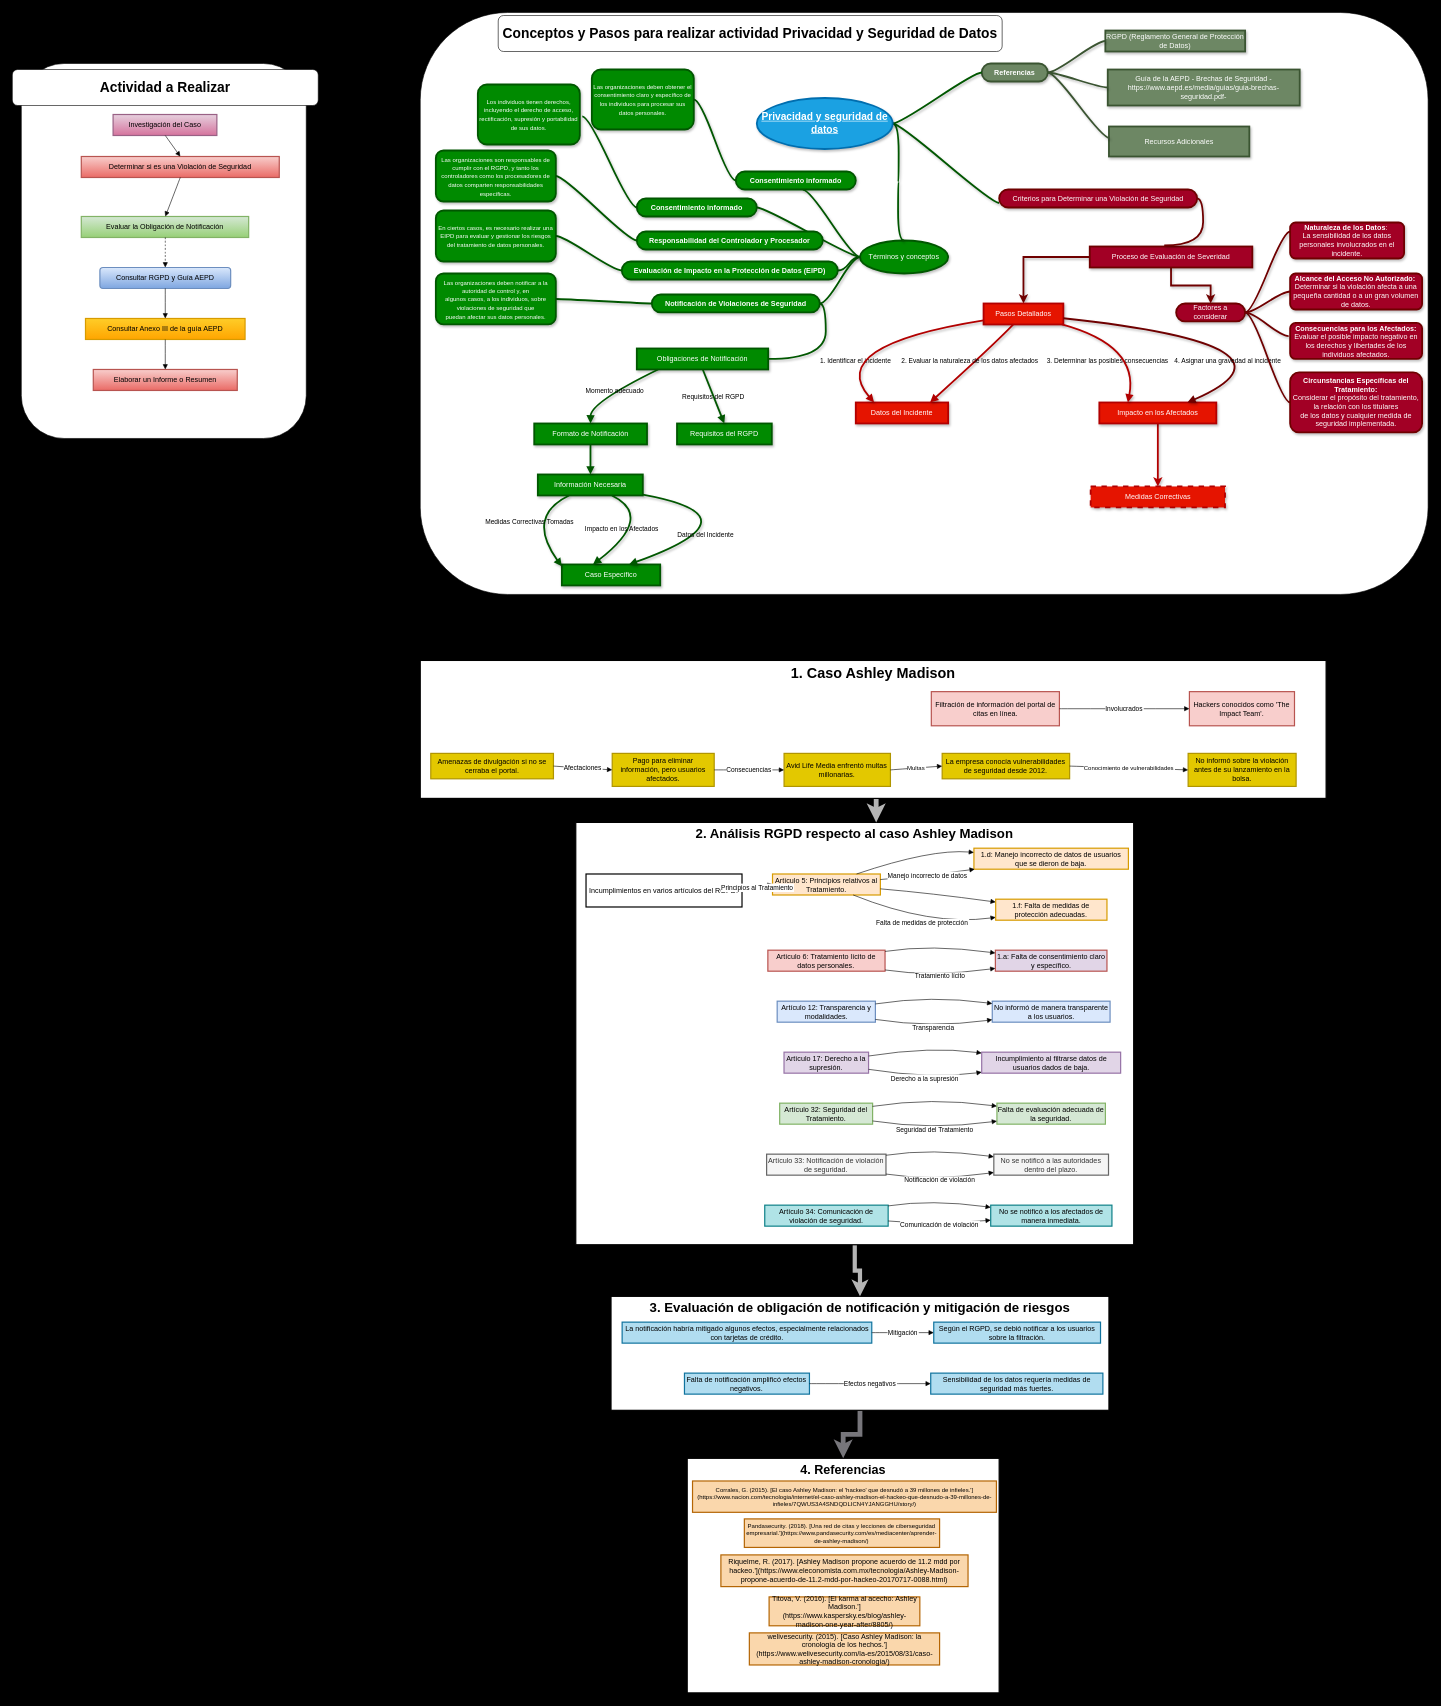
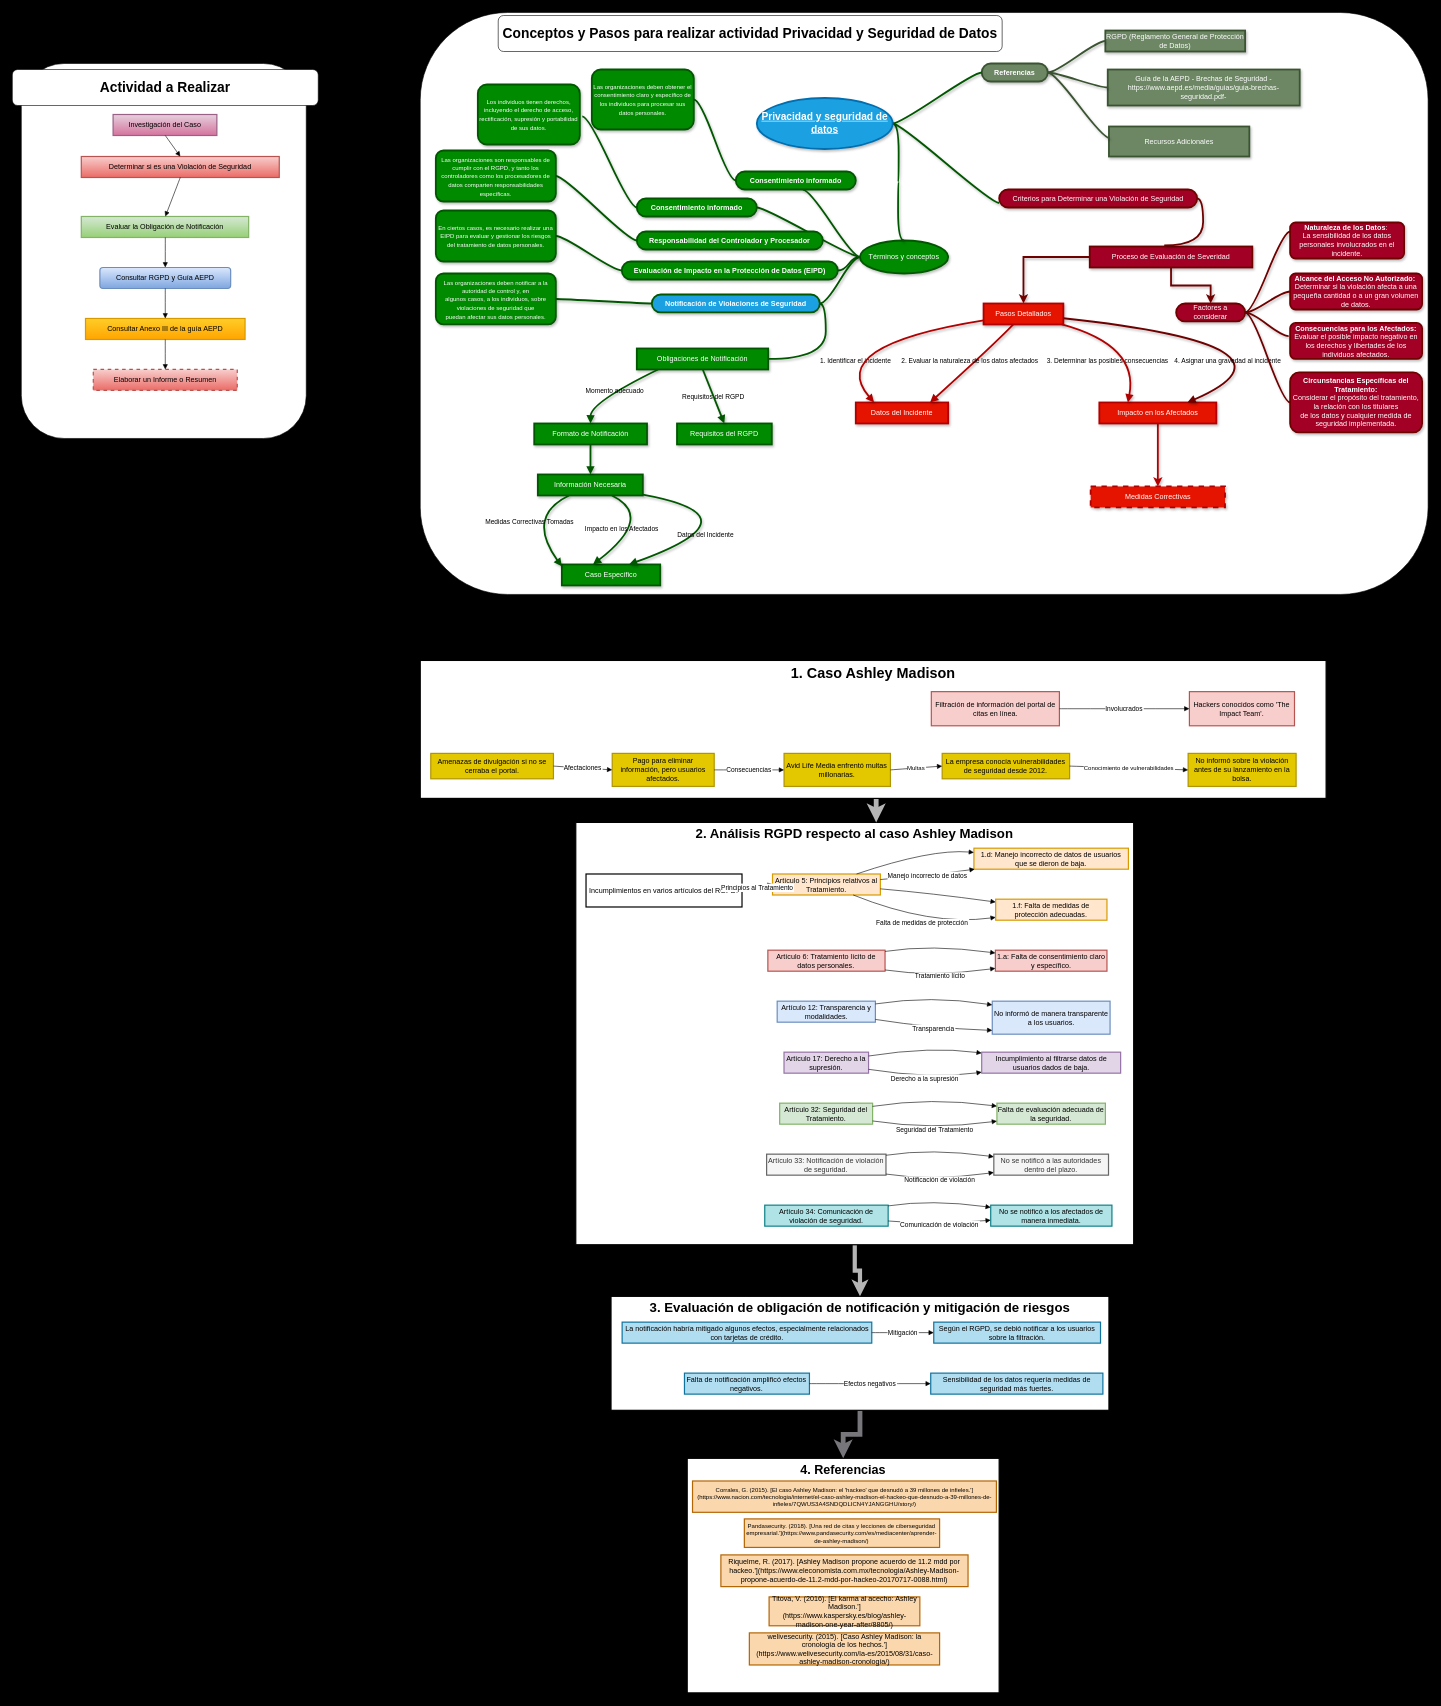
edge "Evaluar la Obligación de Notificación" -> "Consultar RGPD y Guía AEPD": style dashed -> solid
node "Notificación de Violaciones de Seguridad": fillcolor #008a00 -> #1ba1e2
node "Elaborar un Informe o Resumen": style solid -> dashed
node "1.a: Falta de consentimiento claro y específico.": fillcolor #e1d5e7 -> #f8cecc
node "No informó de manera transparente a los usuarios.": size 118x21 -> 118x33
